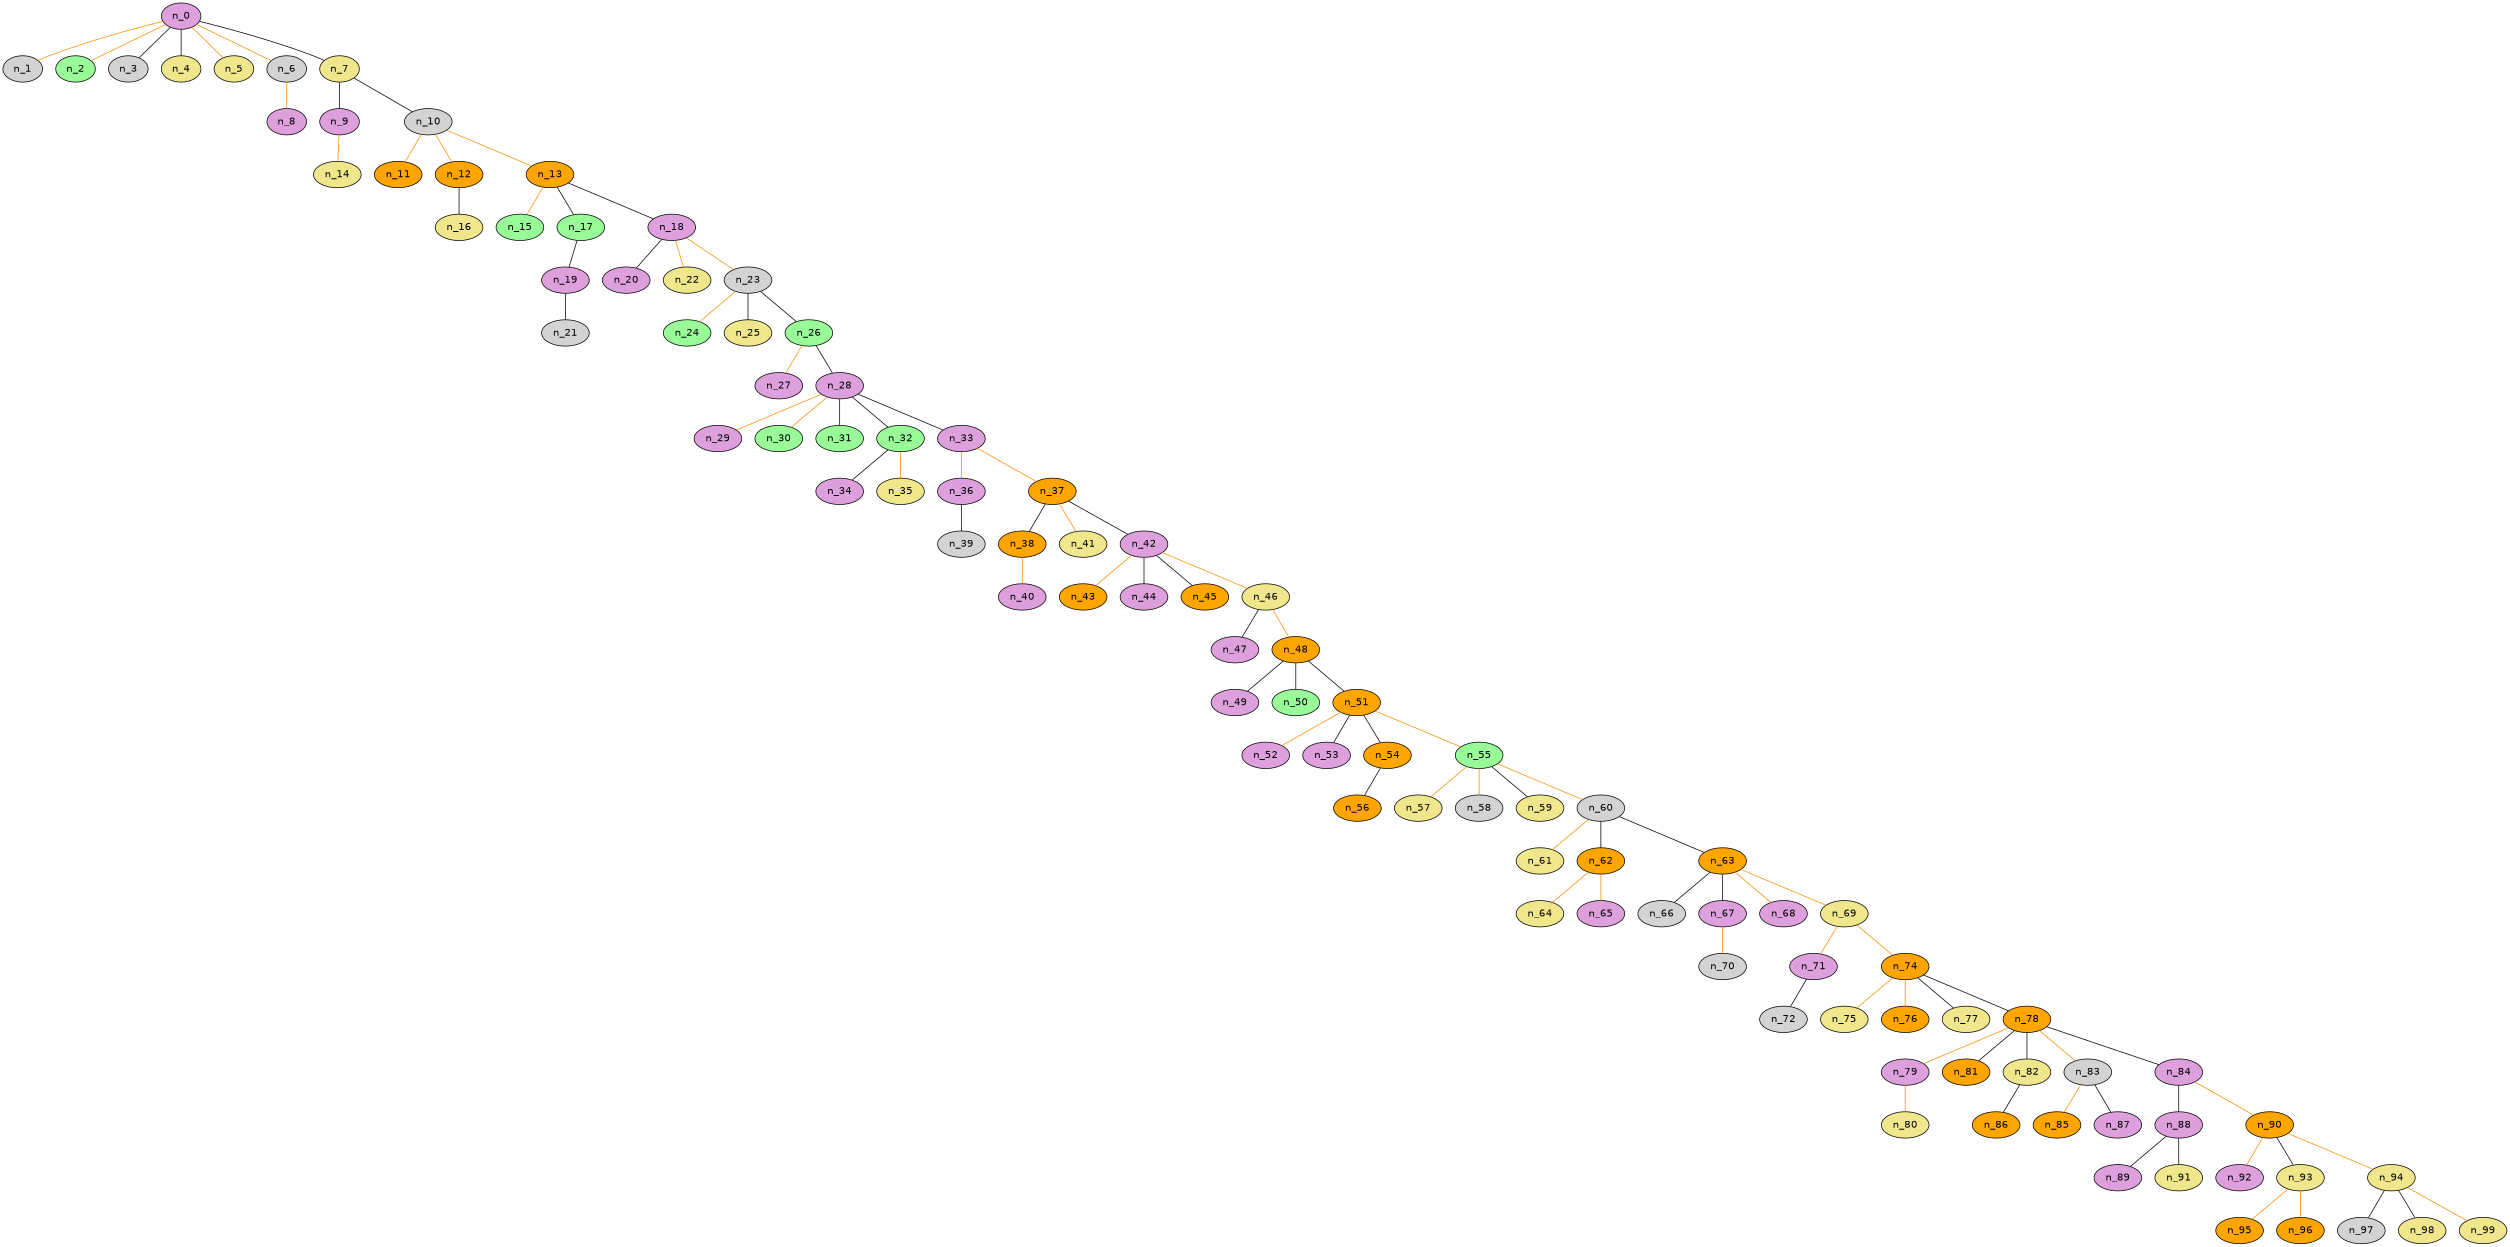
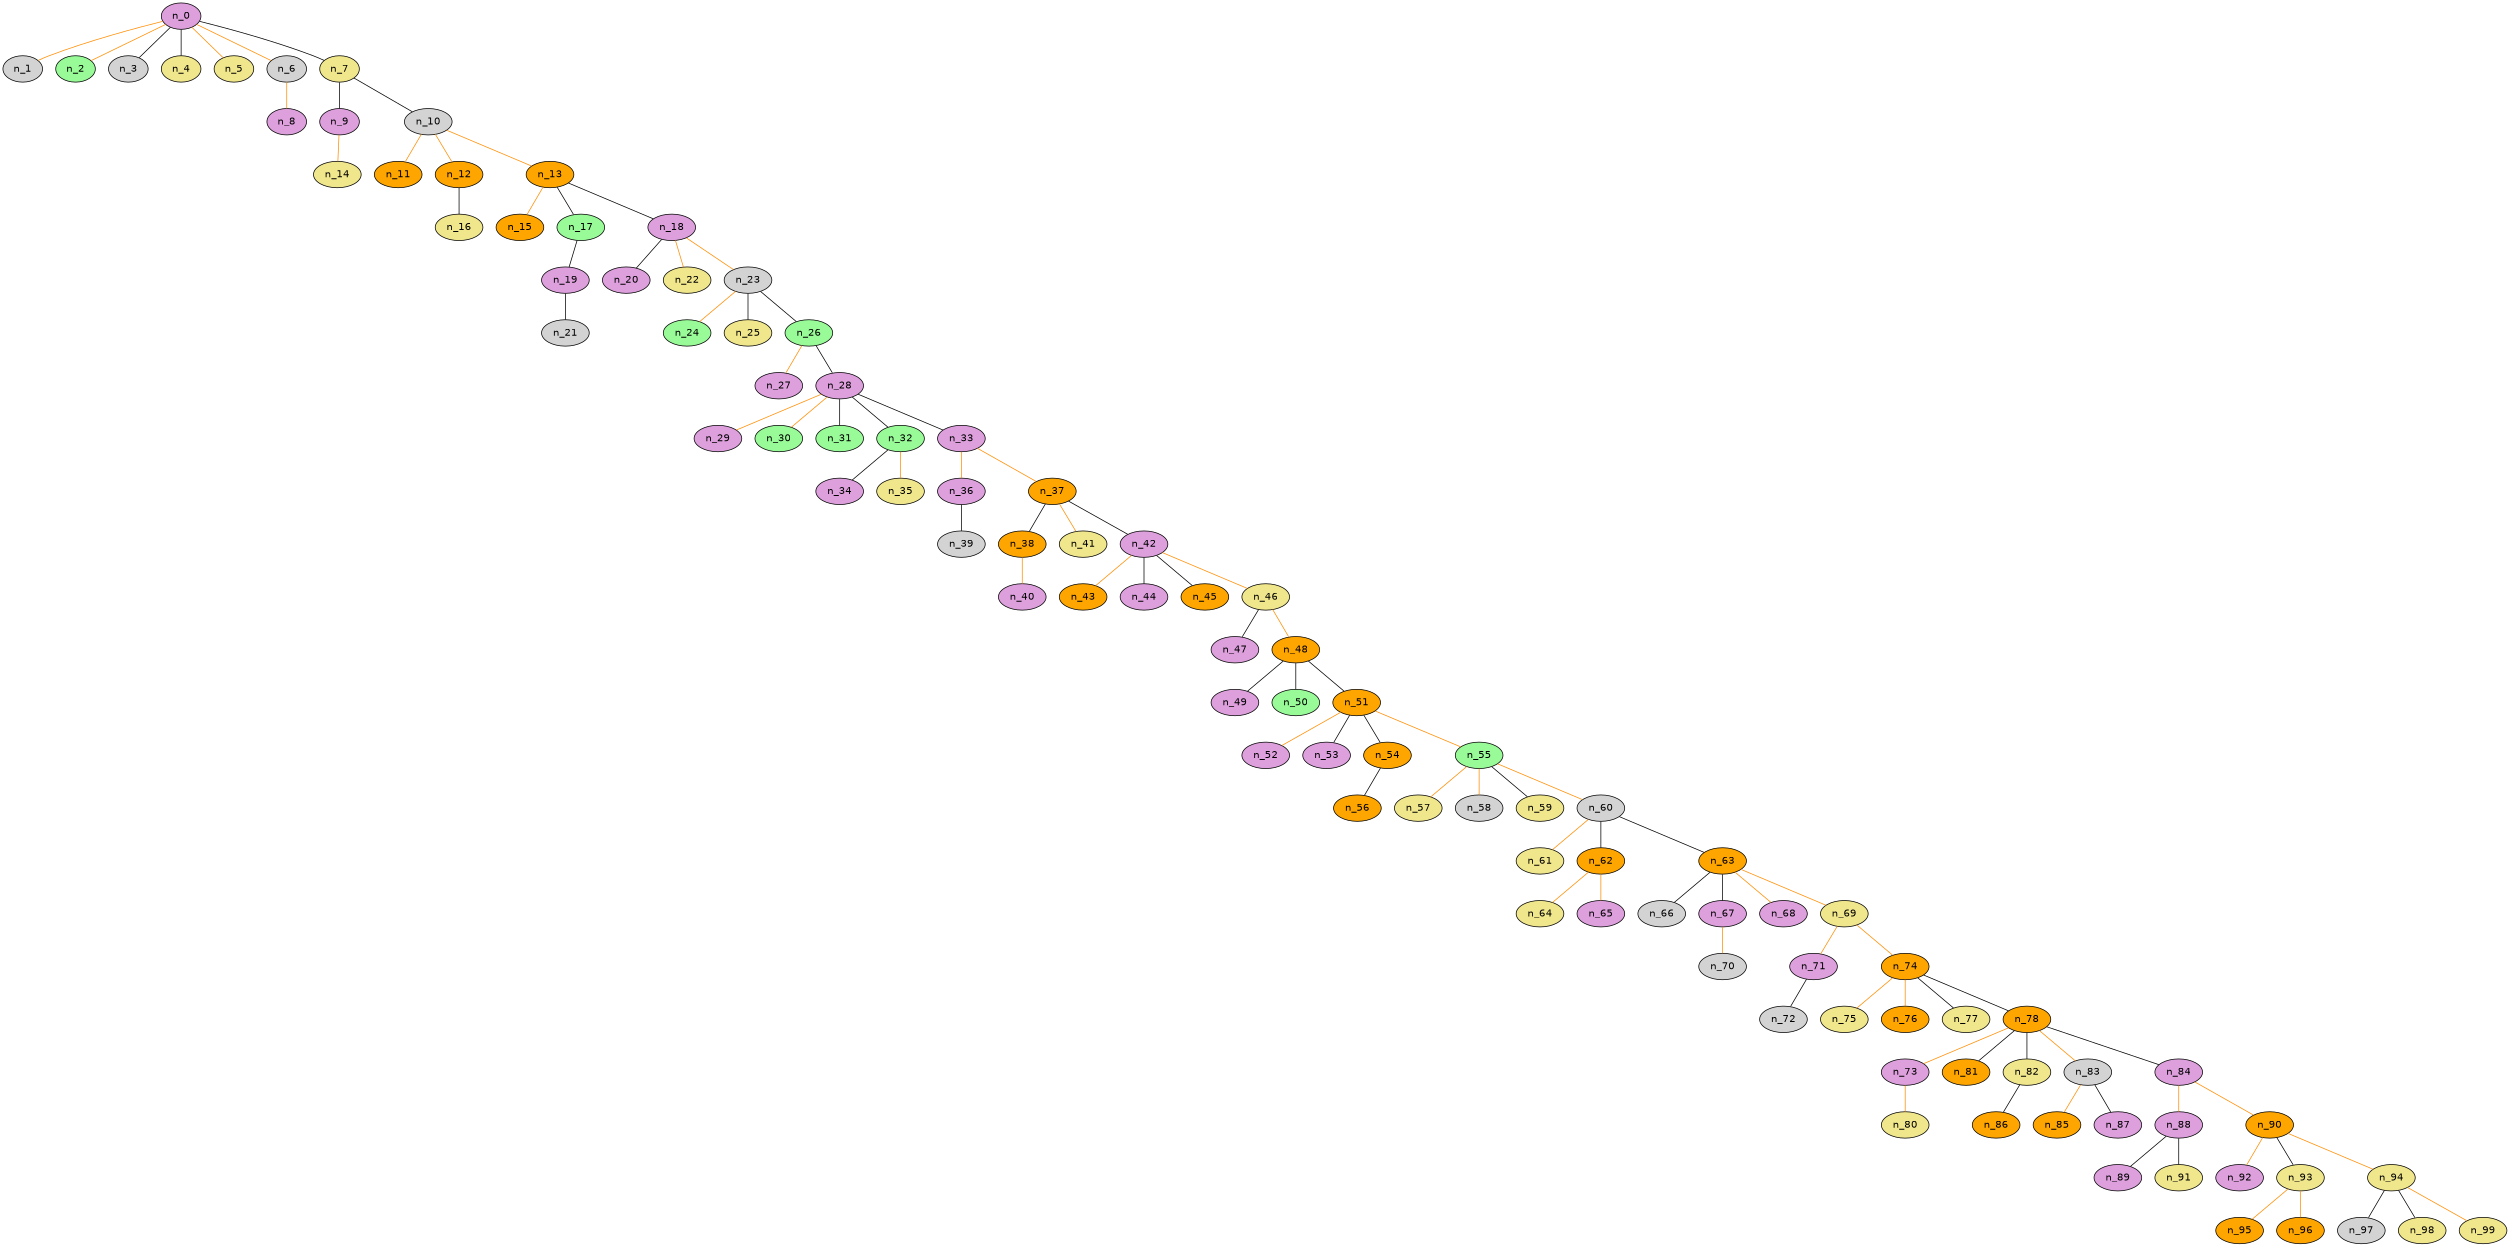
node "n_15": fillcolor palegreen -> orange
node "n_79": label "n_79" -> "n_73"
edge "n_84" -- "n_88": color black -> darkorange
